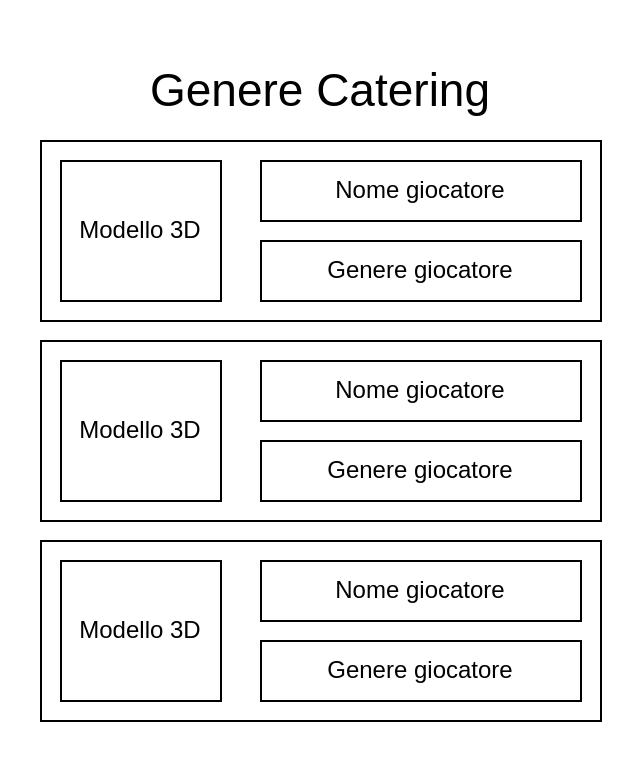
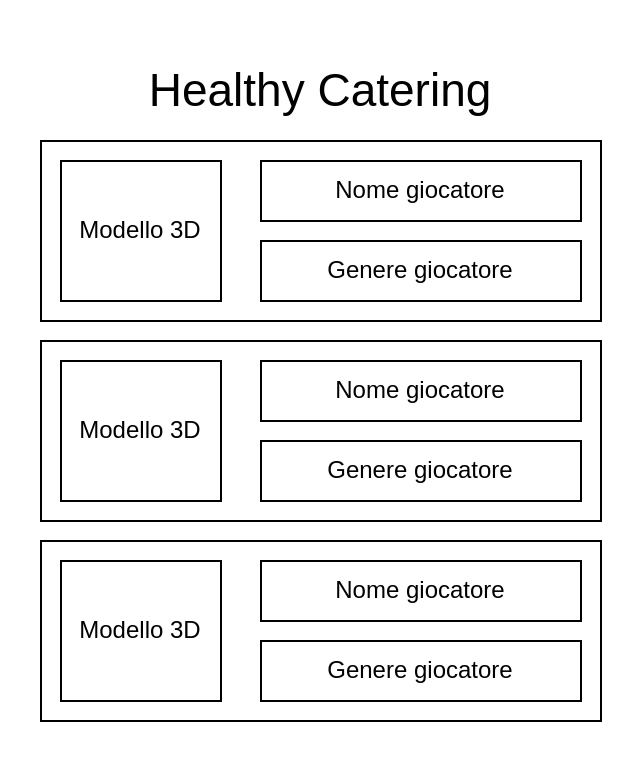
node "Genere Catering": label "Genere Catering" -> "Healthy Catering"
